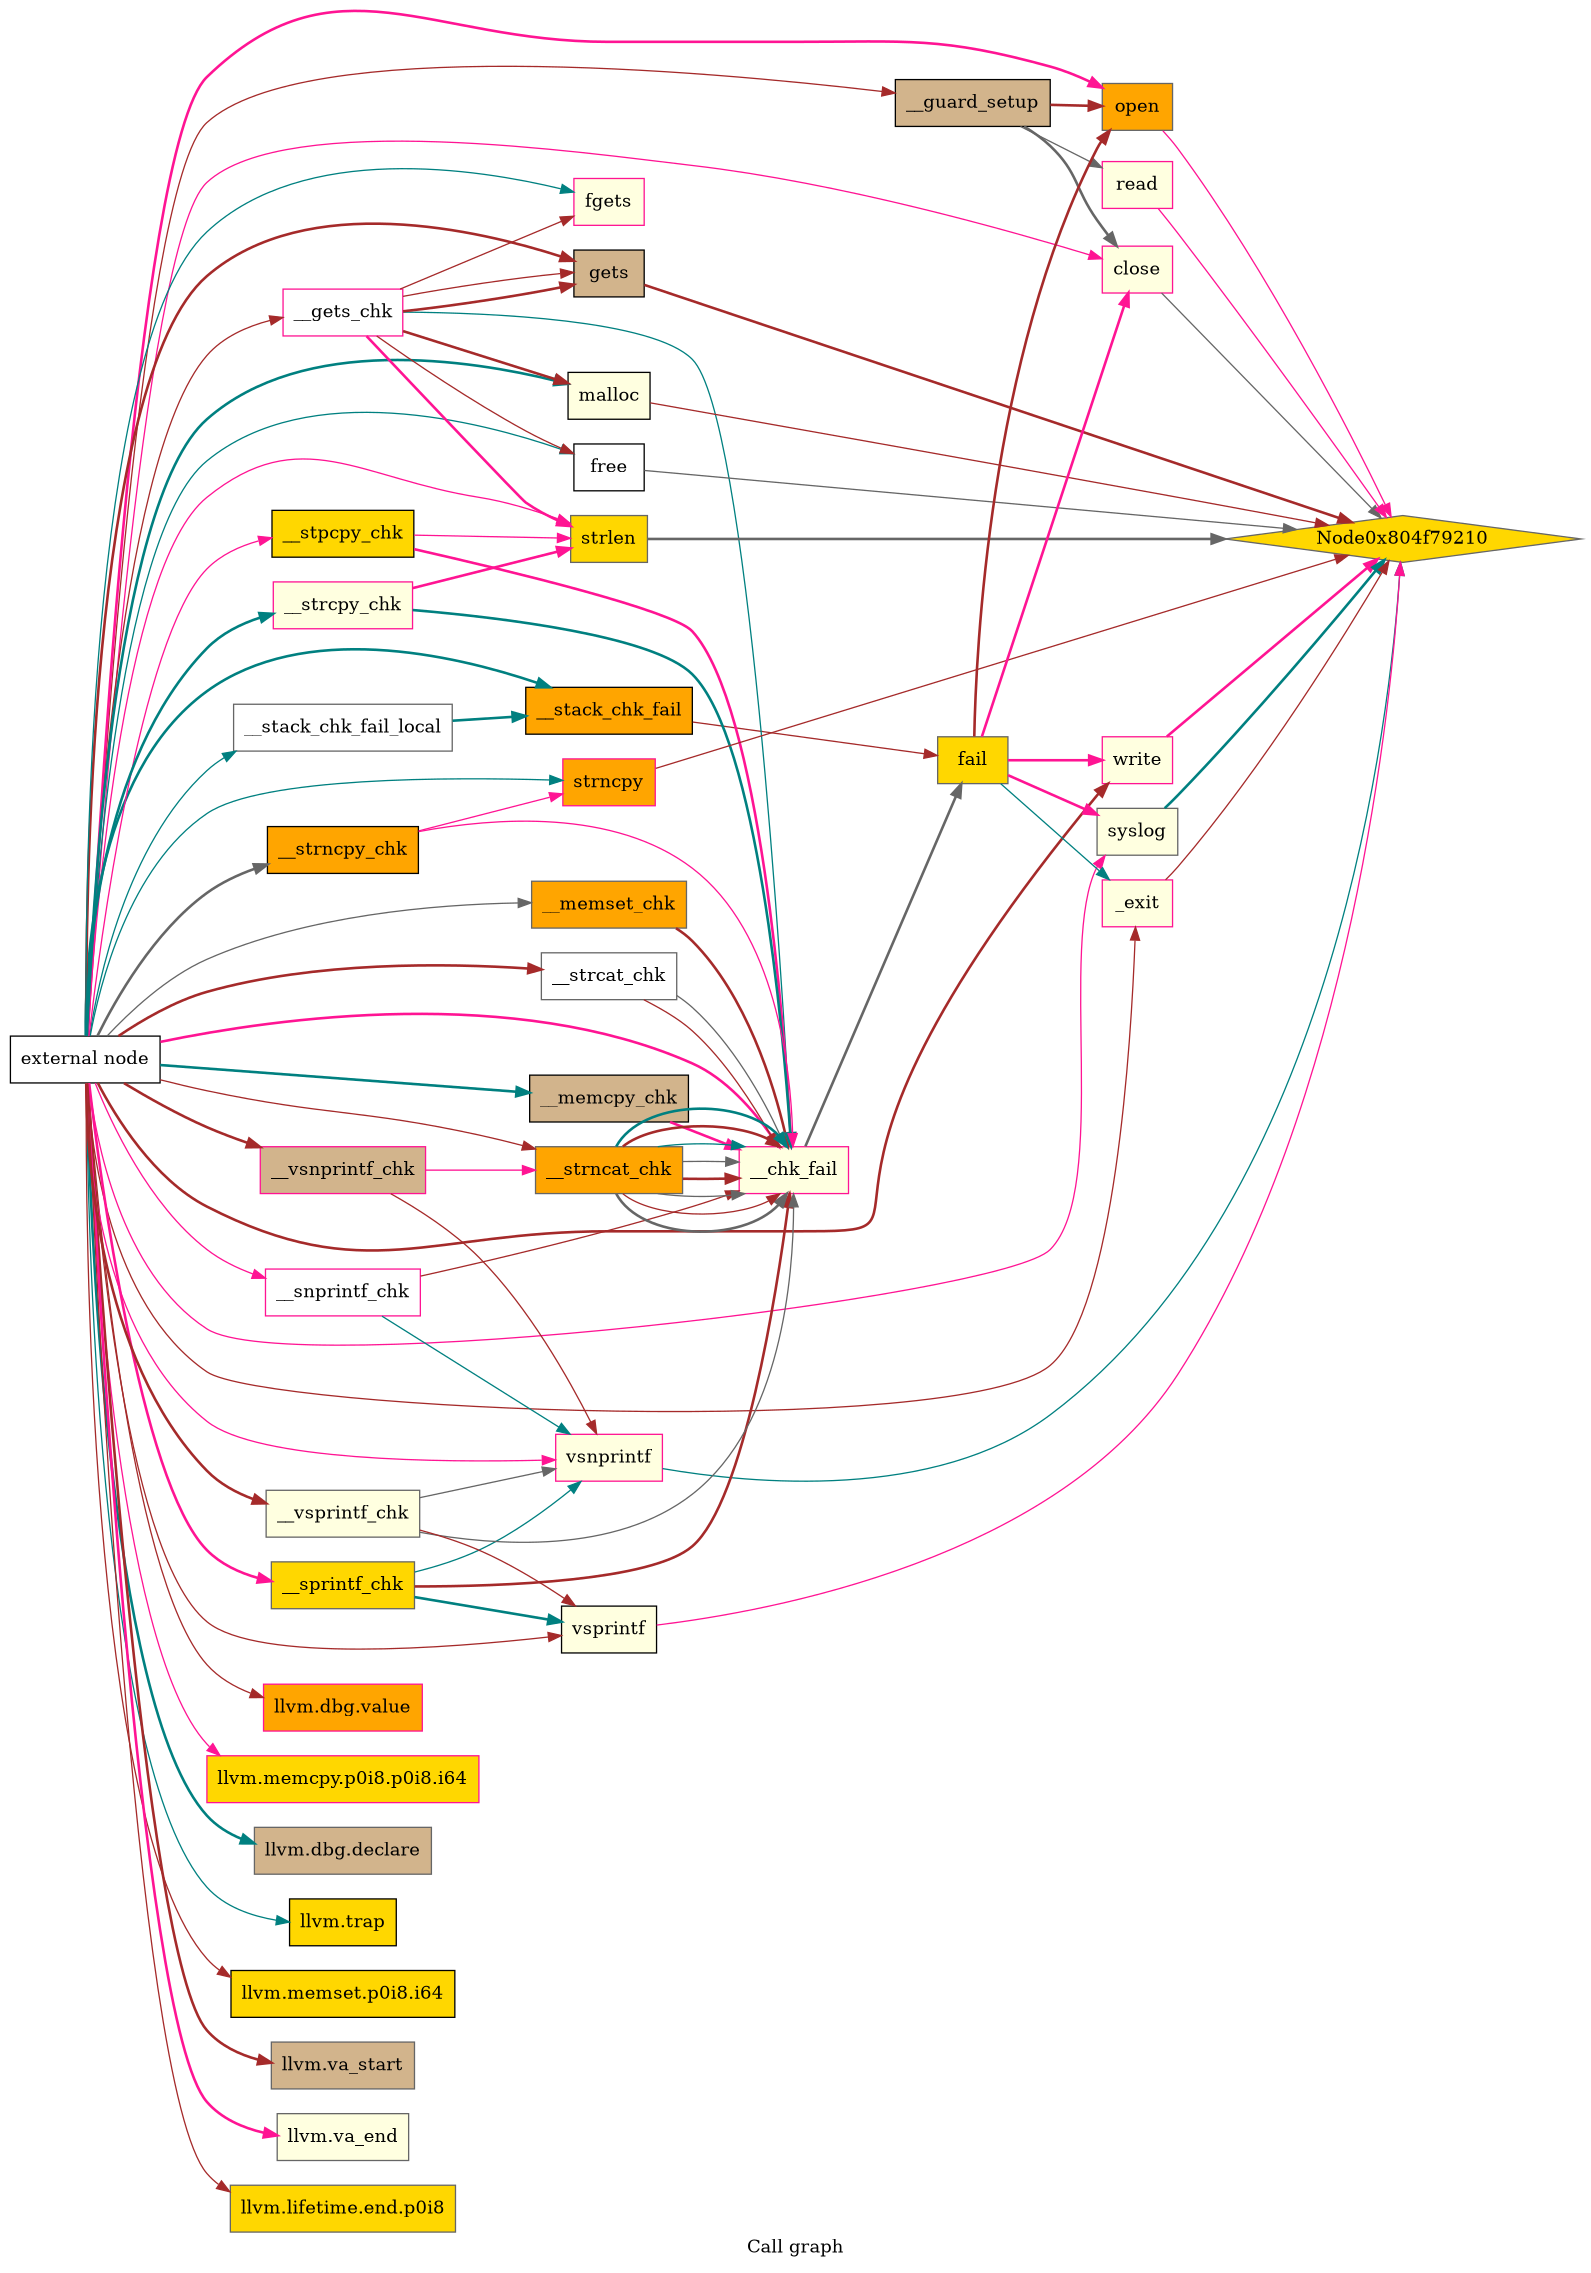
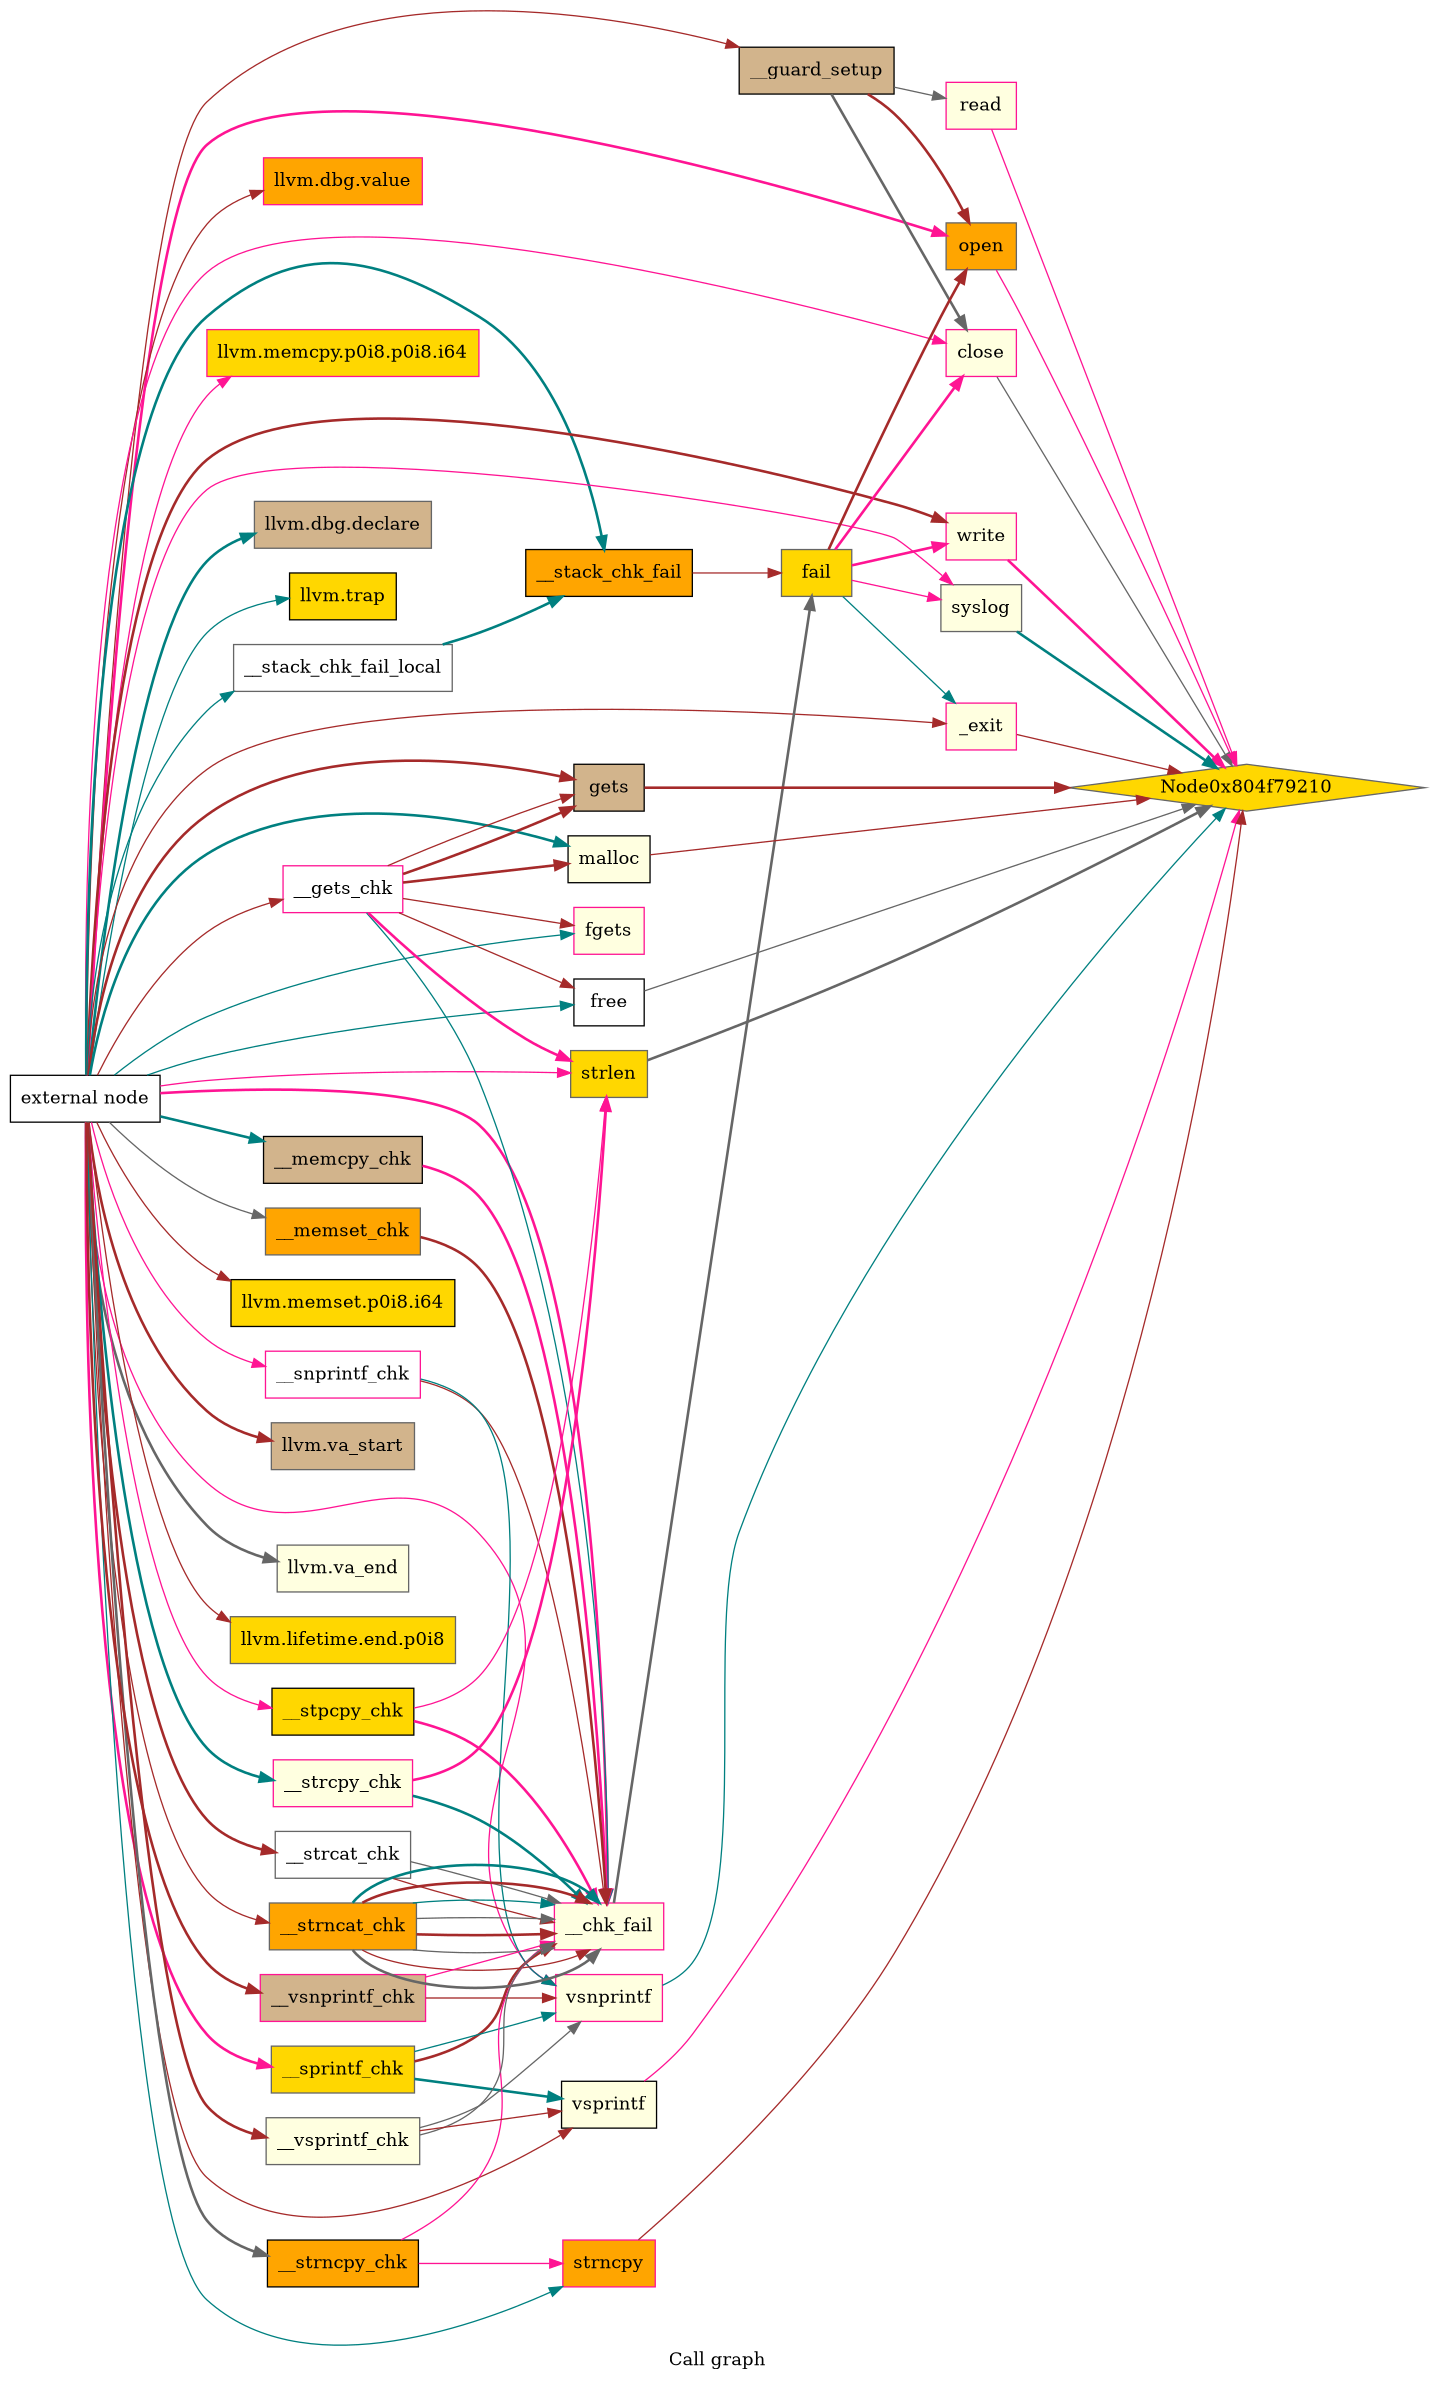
edge "fail" -> "syslog": style bold -> solid
edge "__vsnprintf_chk" -> "__strncat_chk": now "__vsnprintf_chk" -> "__chk_fail"
edge "external node" -> "llvm.va_end": color deeppink -> gray40
